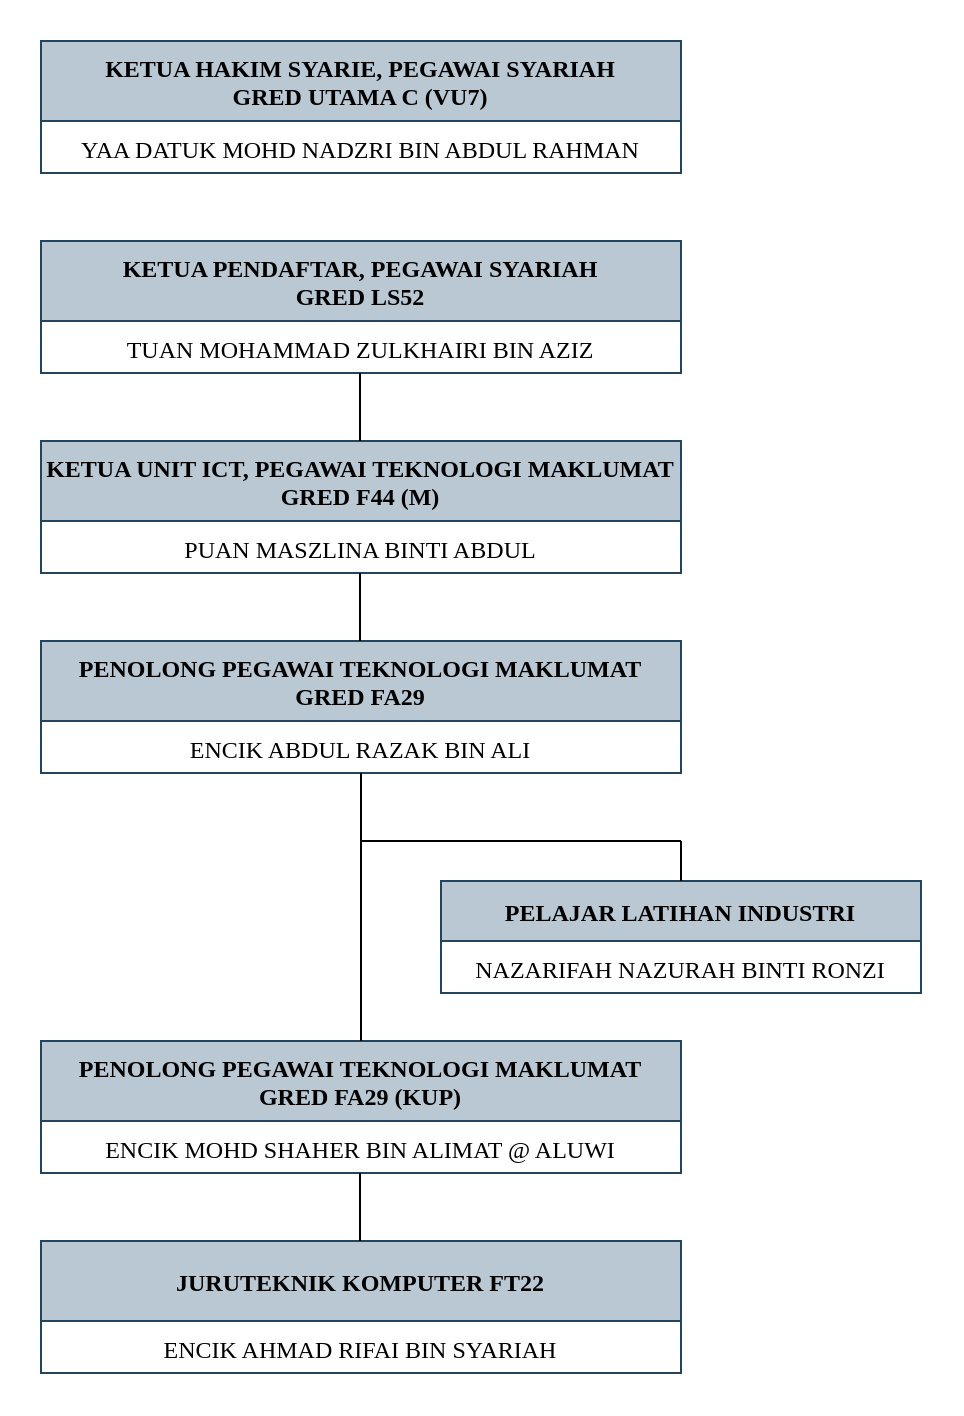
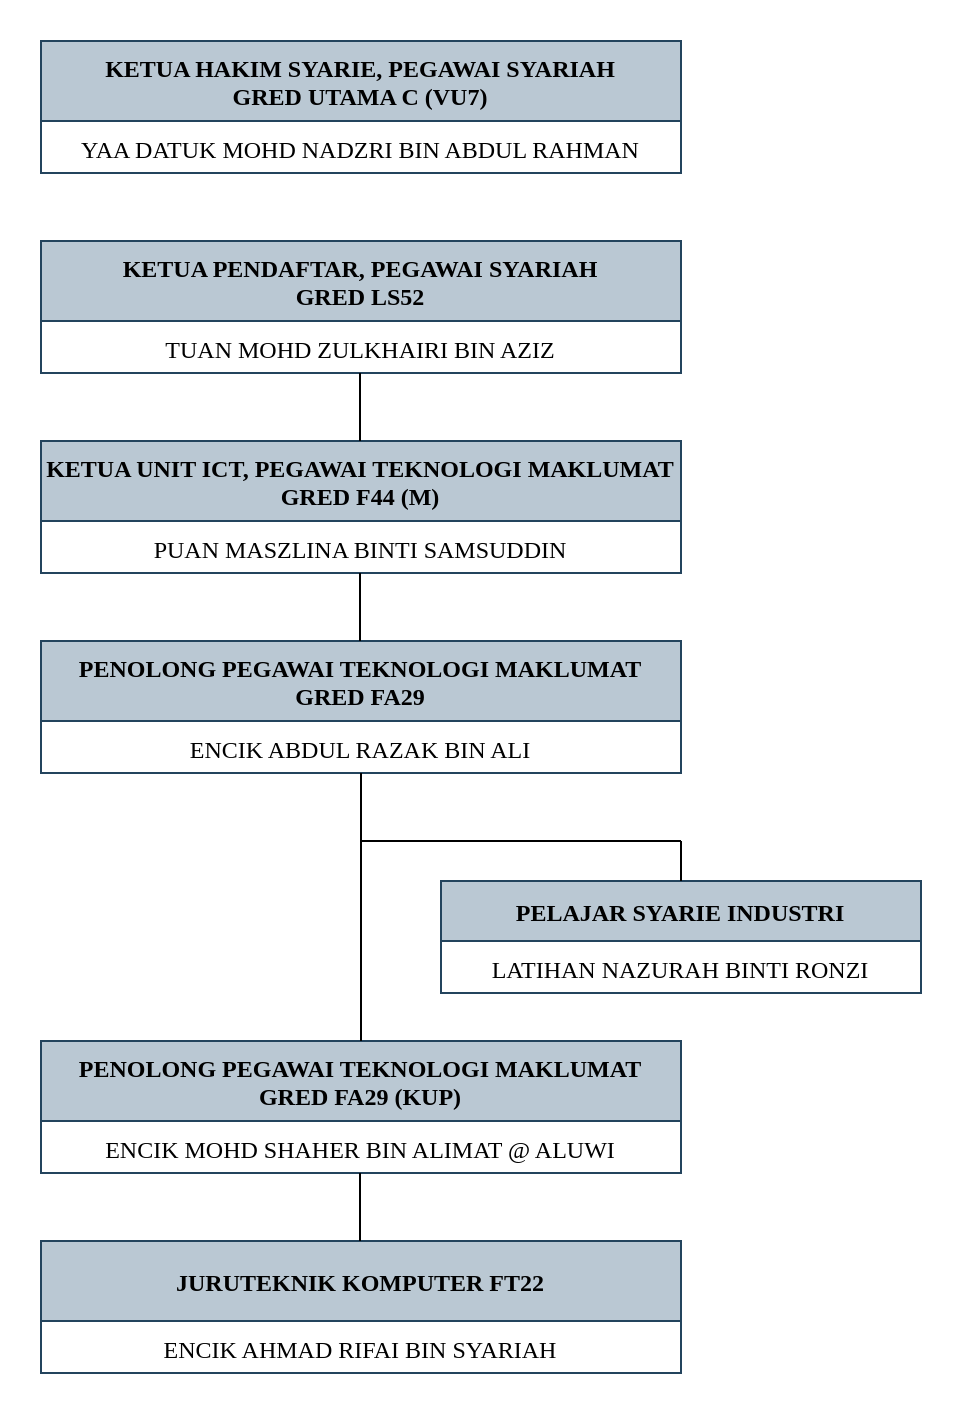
node "TUAN MOHAMMAD ZULKHAIRI BIN AZIZ": label "TUAN MOHAMMAD ZULKHAIRI BIN AZIZ" -> "TUAN MOHD ZULKHAIRI BIN AZIZ"
node "PUAN MASZLINA BINTI ABDUL": label "PUAN MASZLINA BINTI ABDUL" -> "PUAN MASZLINA BINTI SAMSUDDIN"
node "PELAJAR LATIHAN INDUSTRI": label "PELAJAR LATIHAN INDUSTRI" -> "PELAJAR SYARIE INDUSTRI"
node "NAZARIFAH NAZURAH BINTI RONZI": label "NAZARIFAH NAZURAH BINTI RONZI" -> "LATIHAN NAZURAH BINTI RONZI"
